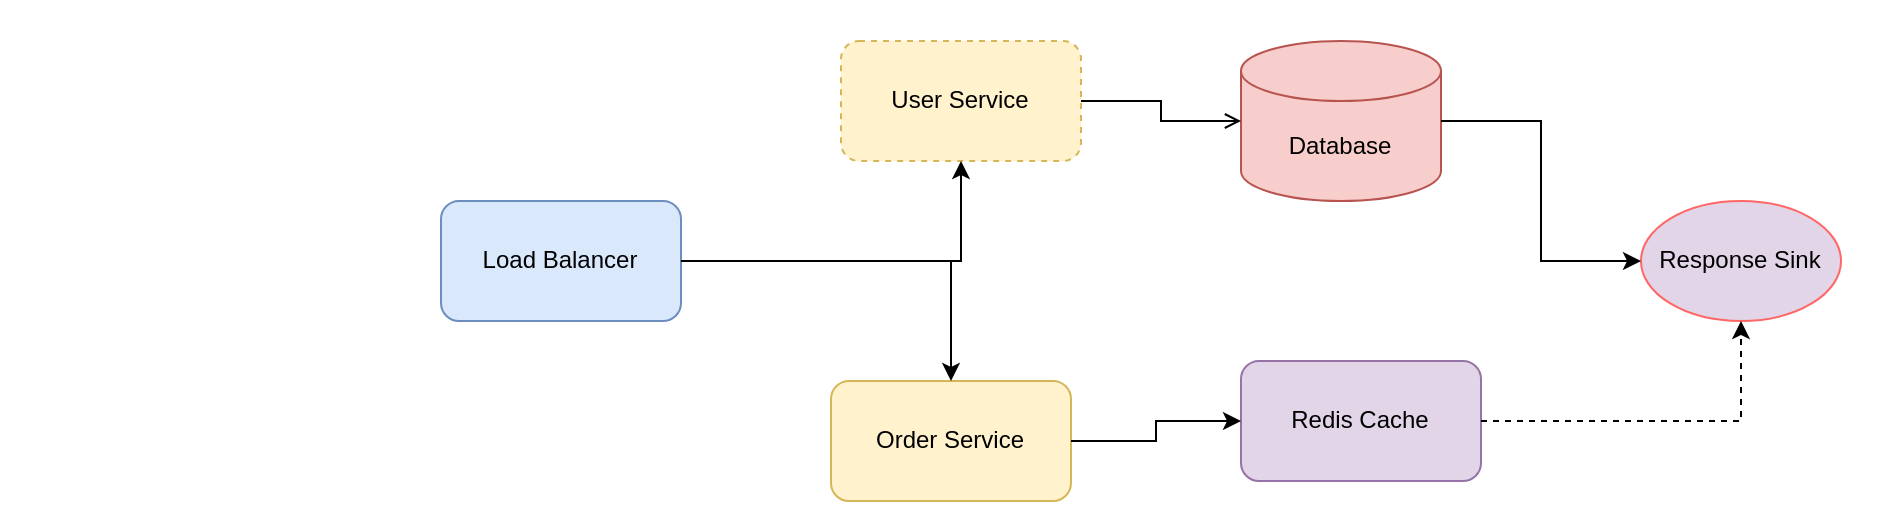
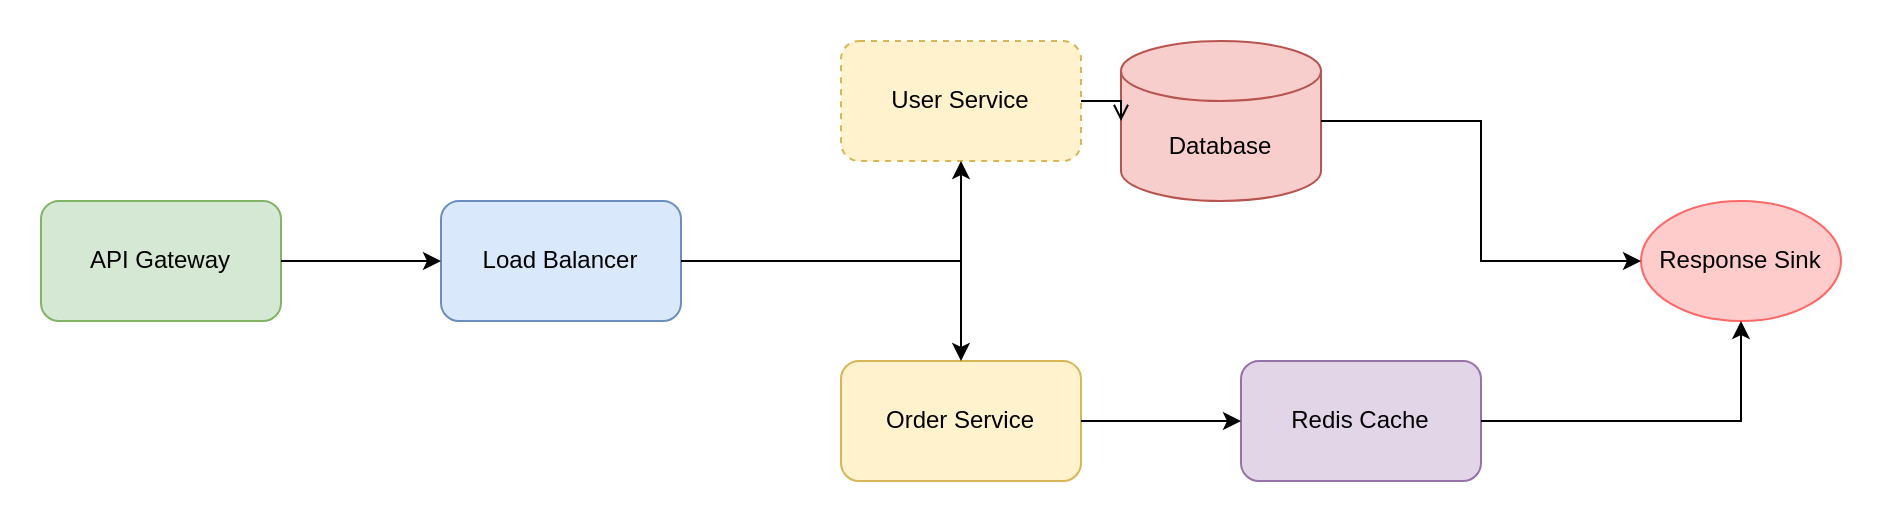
node "Database": moved (1341, 121) -> (1221, 121)
node "API Gateway": added
edge "API Gateway" -> "Load Balancer": added
node "Response Sink": fillcolor #e1d5e7 -> #ffcccc
edge "Redis Cache" -> "Response Sink": style dashed -> solid
node "Order Service": moved (951, 441) -> (961, 421)
